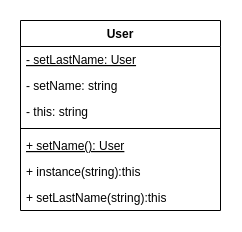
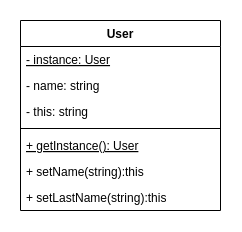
node "- setLastName: User": label "- setLastName: User" -> "- instance: User"
node "- setName: string": label "- setName: string" -> "- name: string"
node "+ setName(): User": label "+ setName(): User" -> "+ getInstance(): User"
node "+ instance(string):this": label "+ instance(string):this" -> "+ setName(string):this"
